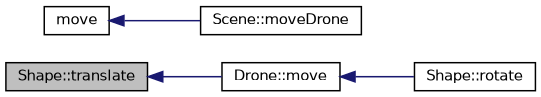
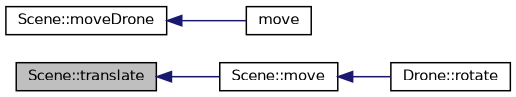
edge "Scene::moveDrone" -> "move": reversed
node "Shape::translate": label "Shape::translate" -> "Scene::translate"
node "Drone::move": label "Drone::move" -> "Scene::move"
node "Shape::rotate": label "Shape::rotate" -> "Drone::rotate"
